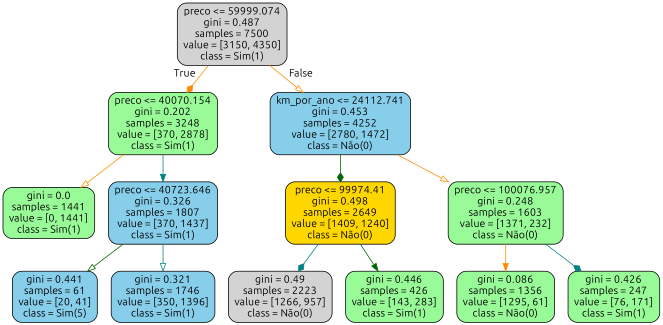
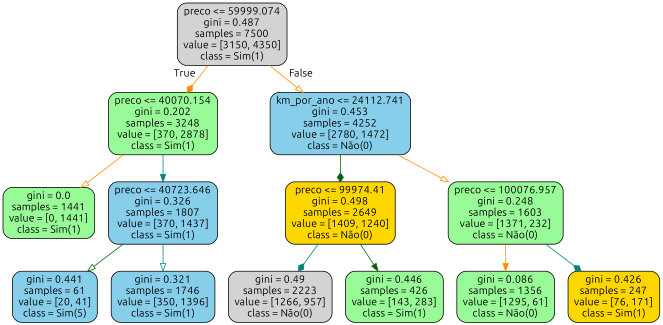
node "gini = 0.426 samples = 247 value = [76, 171] class = Sim(1)": fillcolor palegreen -> gold
